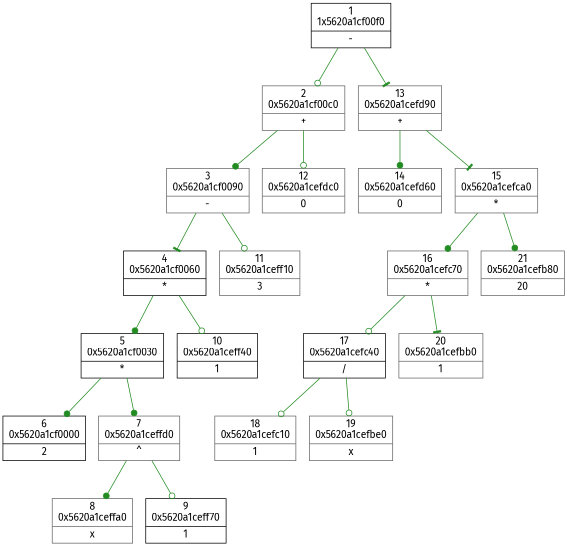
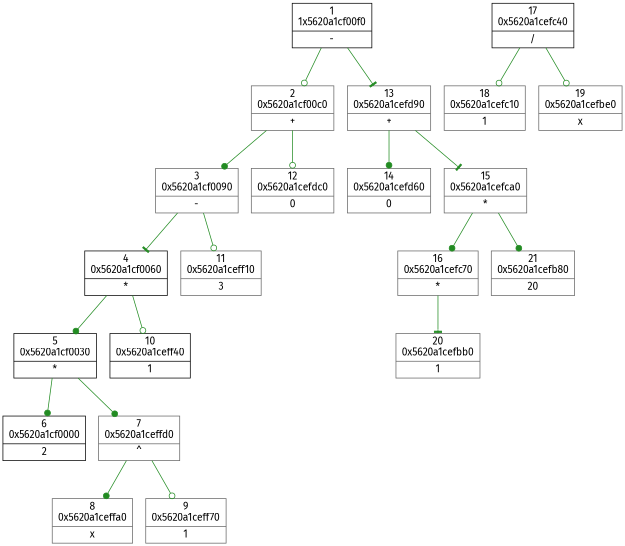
edge "16" -> "17": removed
node "9": color black -> gray40
